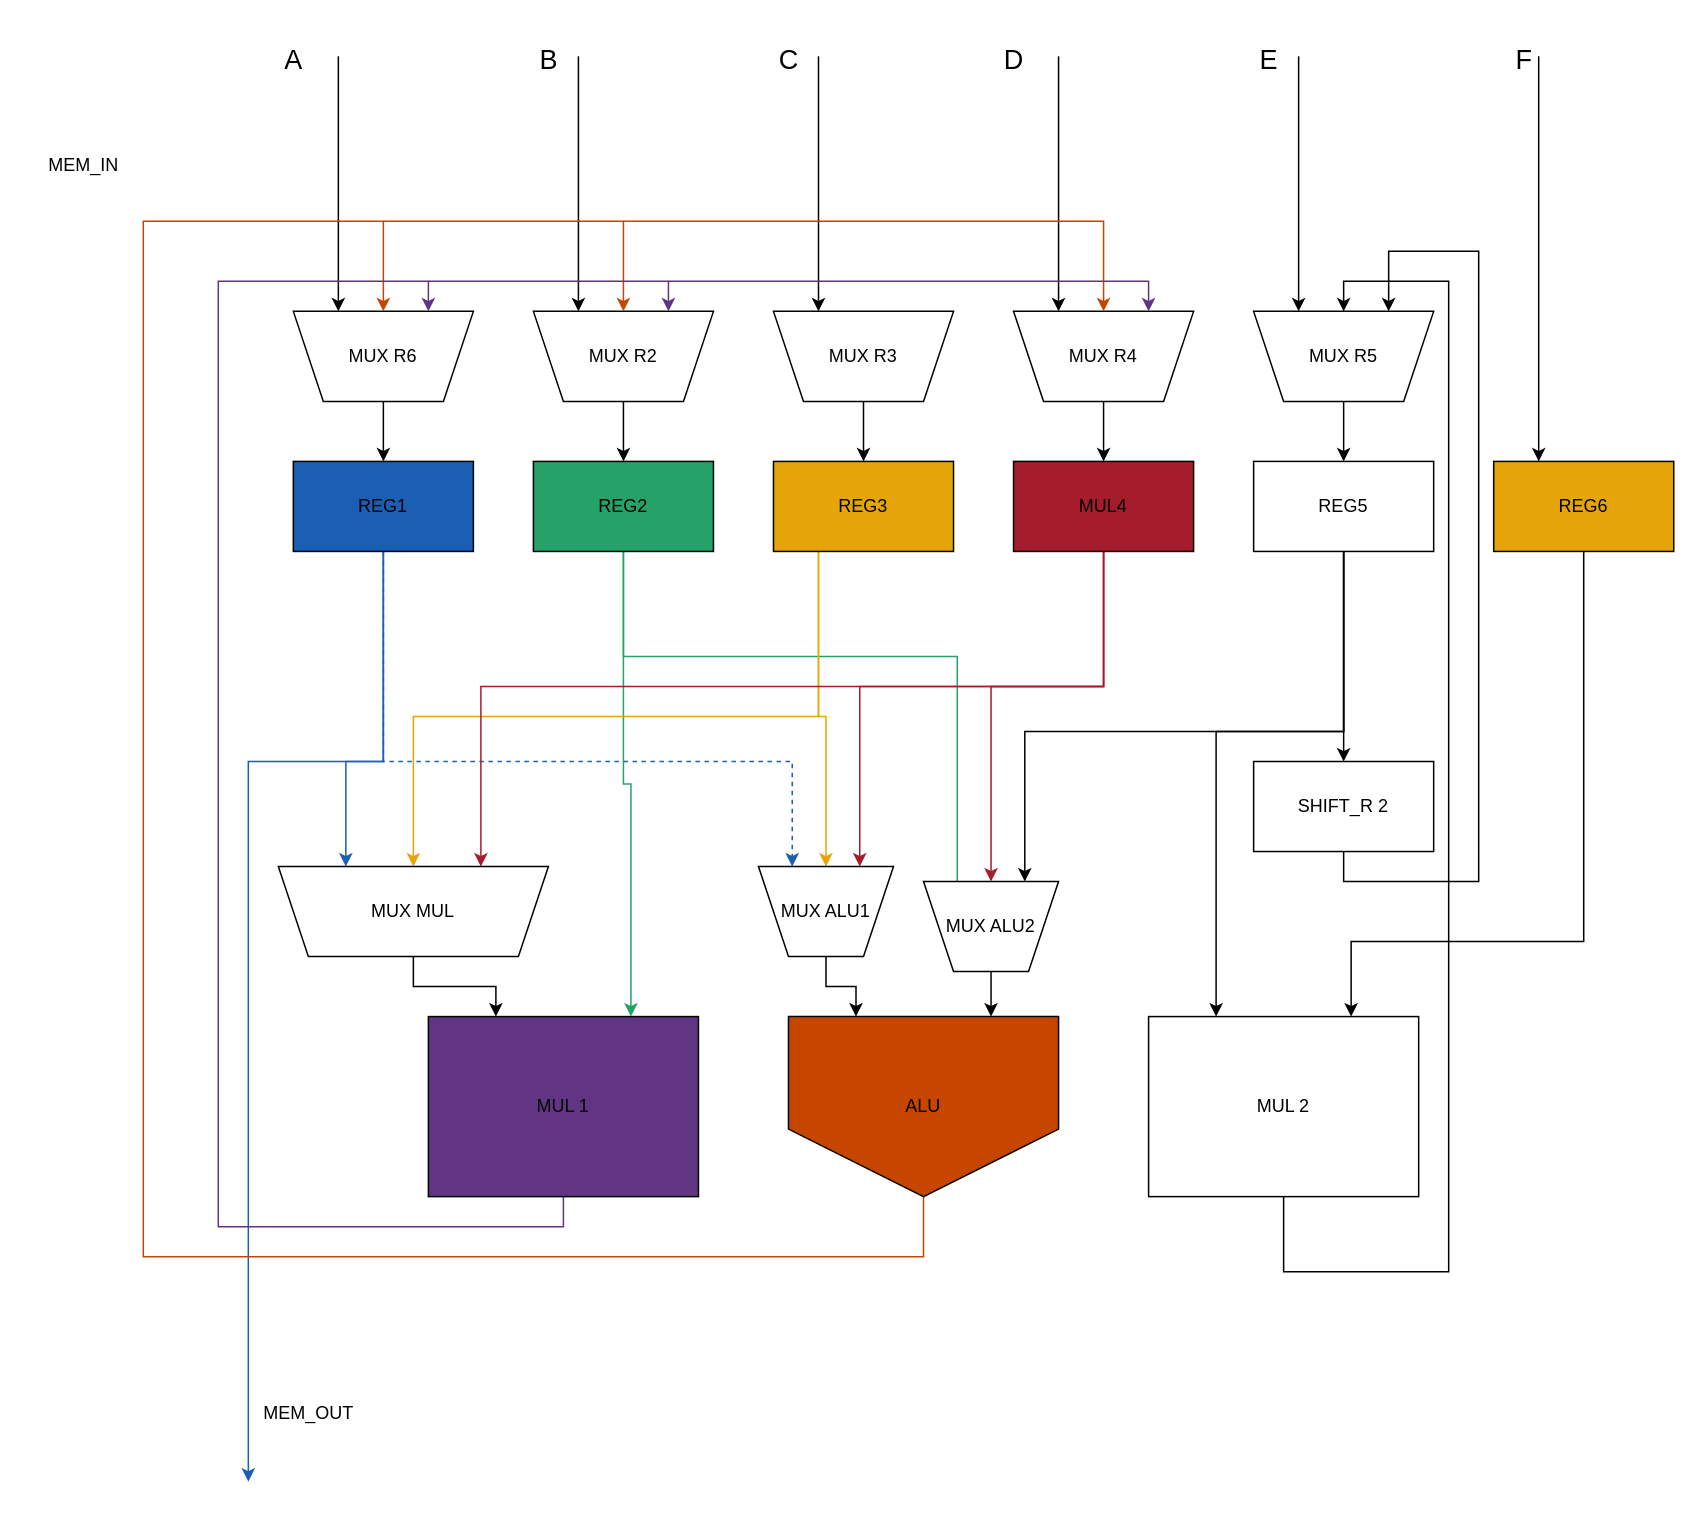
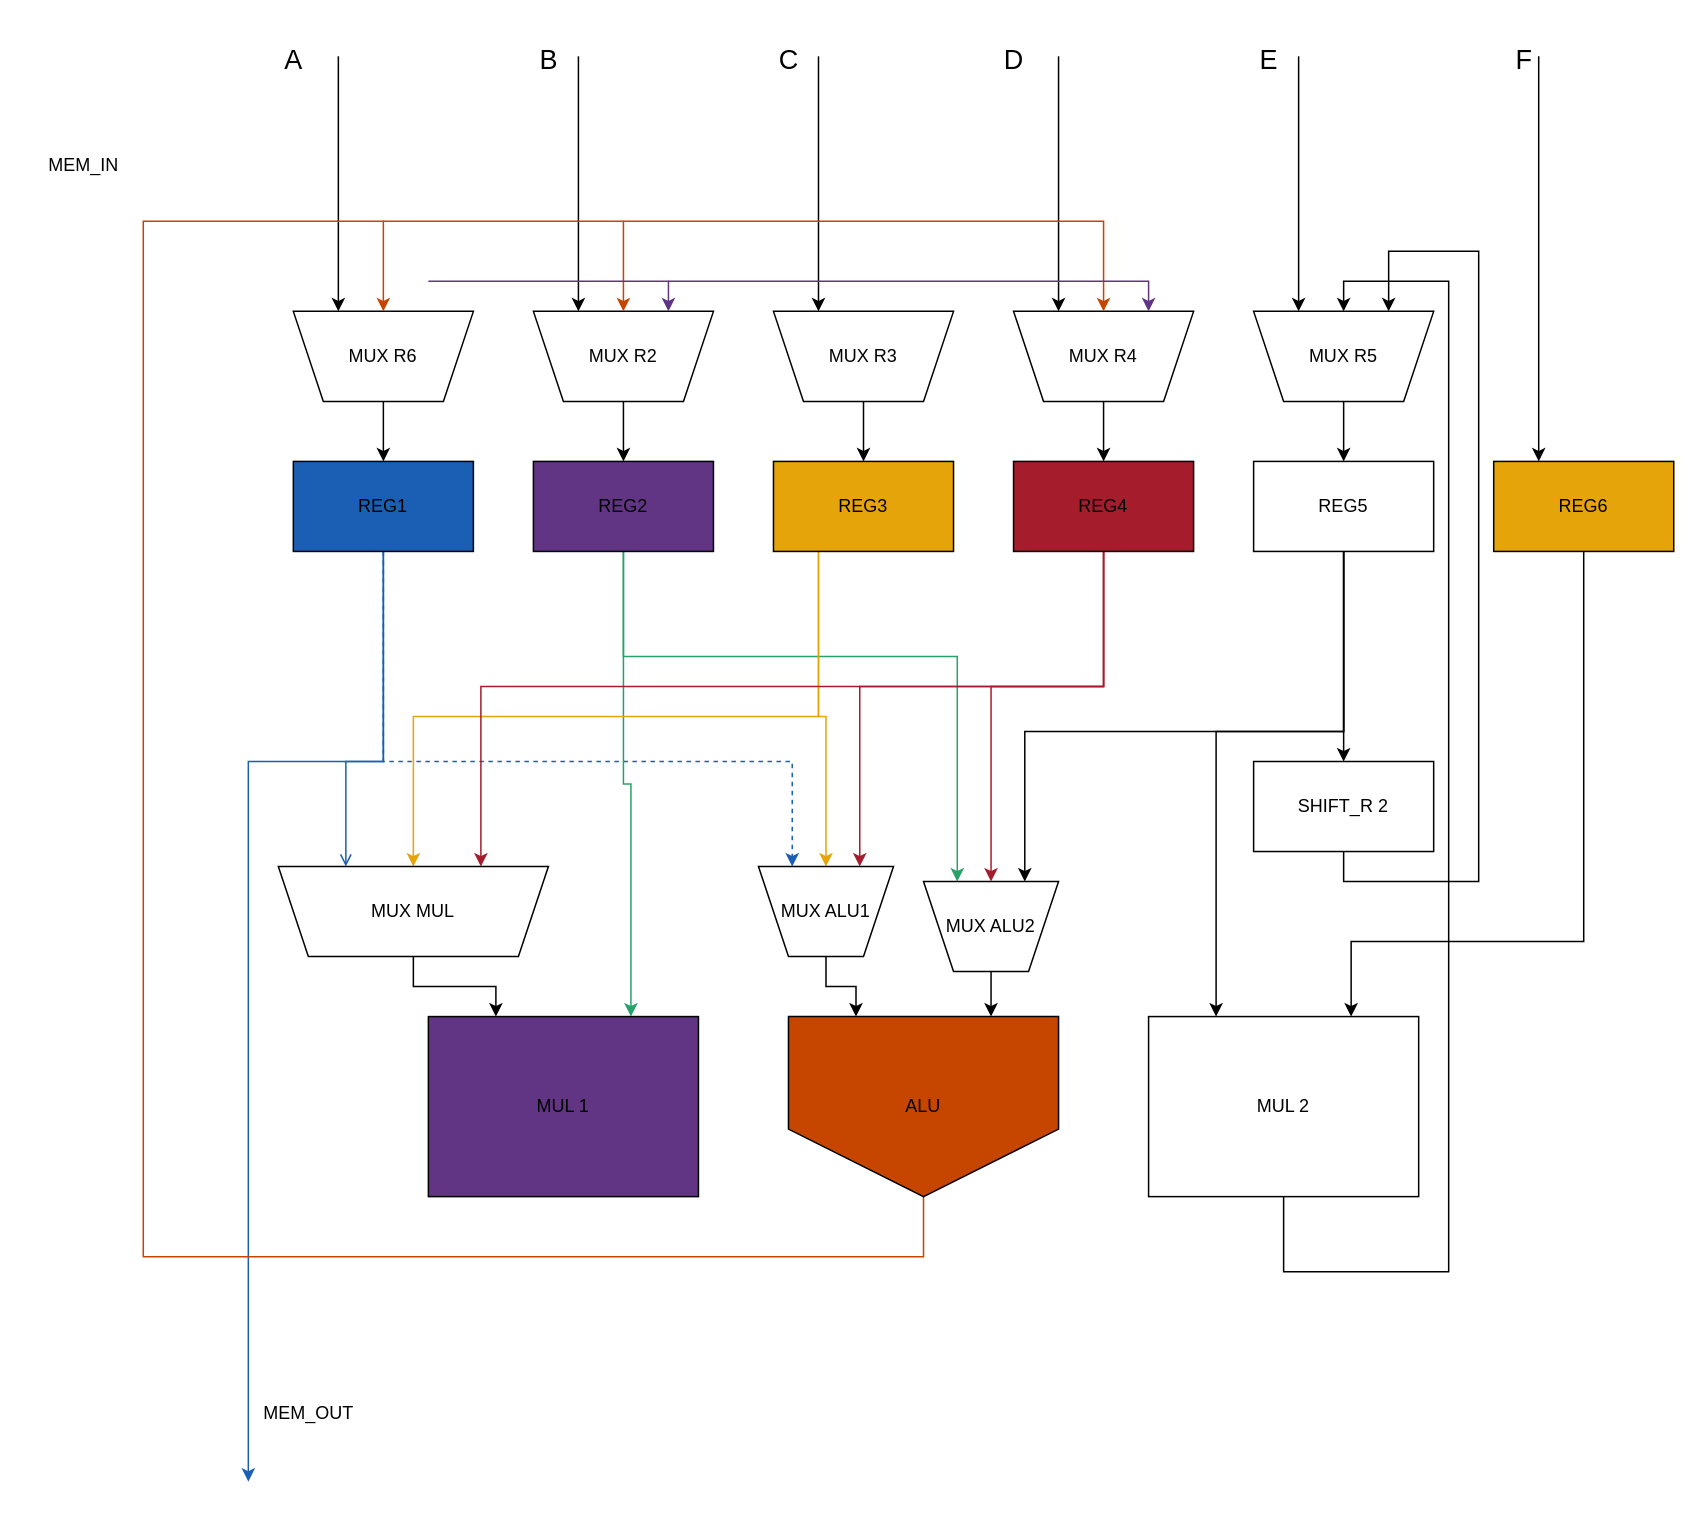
node "REG2": fillcolor #26a269 -> #613583
node "MUL4": label "MUL4" -> "REG4"
edge "MUL 1" -> "MUX R6": removed
edge "REG1" -> "MUX MUL": arrowhead classic -> open
edge "REG2" -- "MUX ALU2": arrowhead none -> classic
